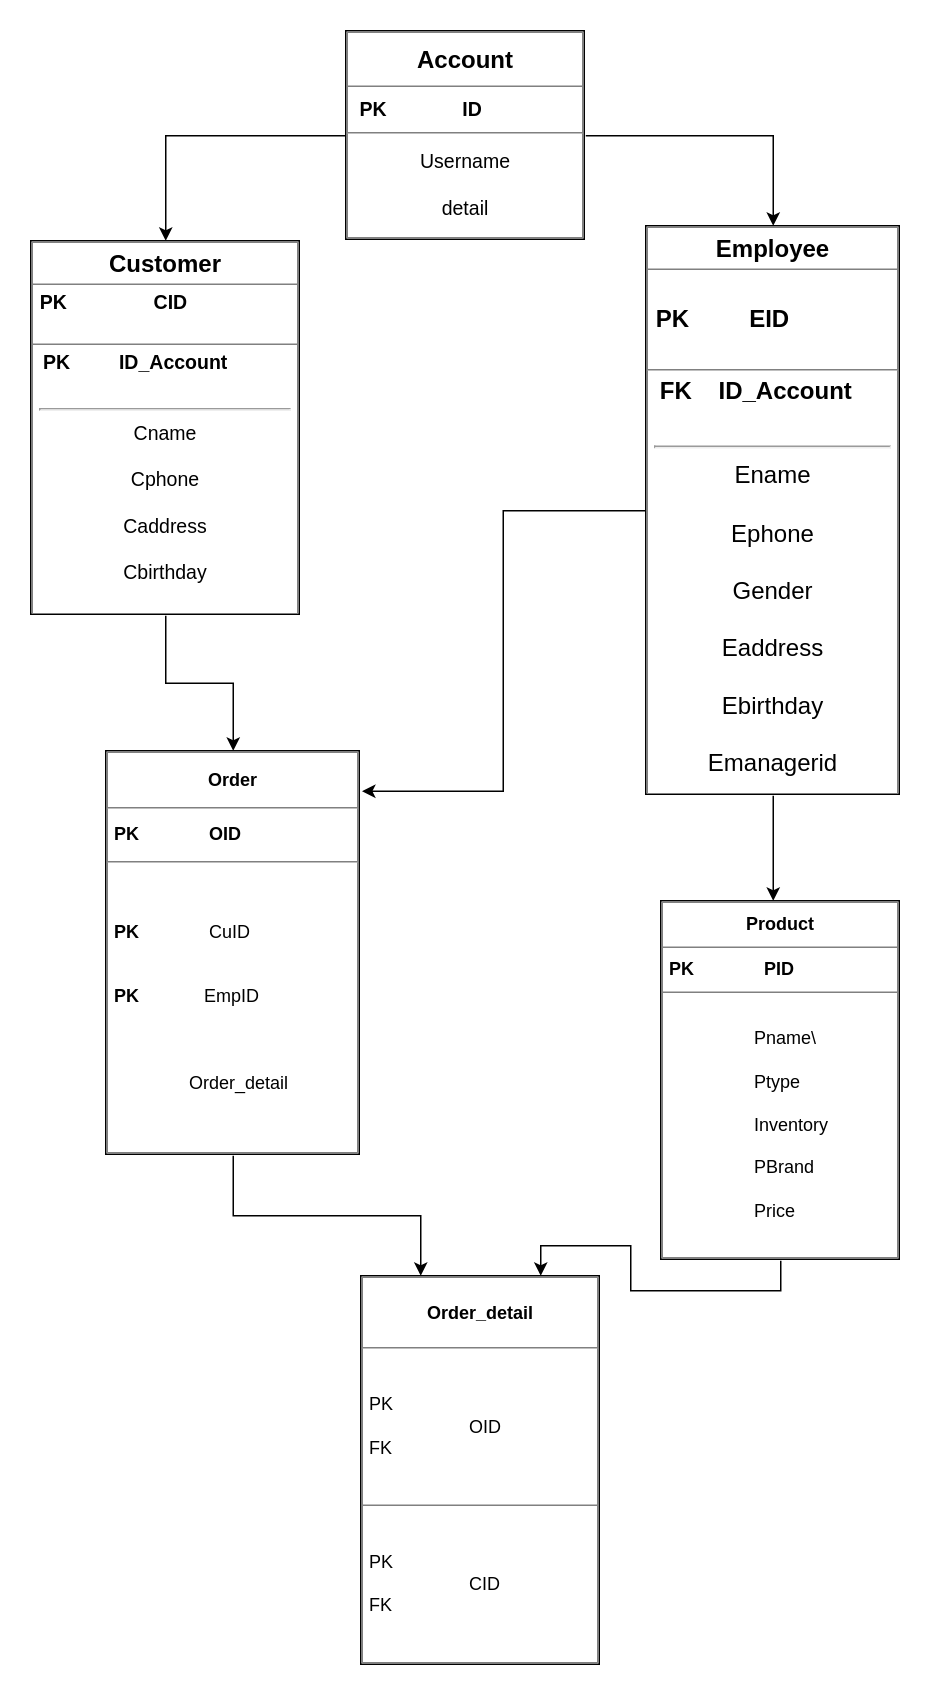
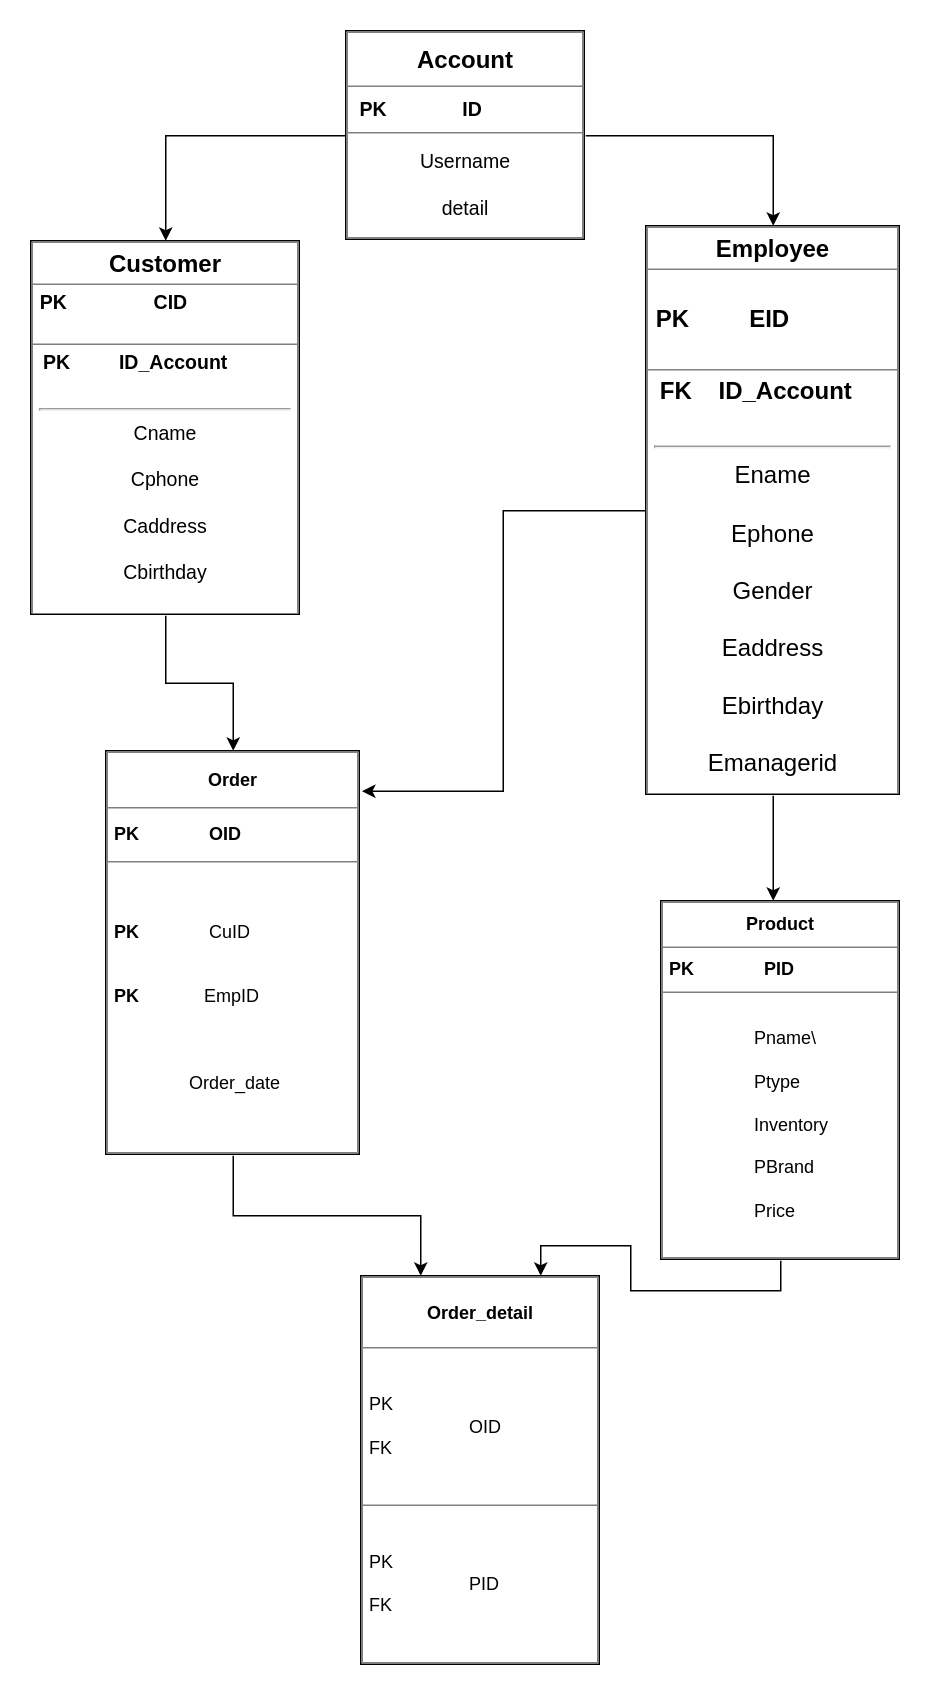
node "Order PK OID PK CuID PK EmpID Order_detail": label "Order PK OID PK CuID PK EmpID Order_detail" -> "Order PK OID PK CuID PK EmpID Order_date"
node "Order_detail PK OID FK PK CID FK": label "Order_detail PK OID FK PK CID FK" -> "Order_detail PK OID FK PK PID FK"
